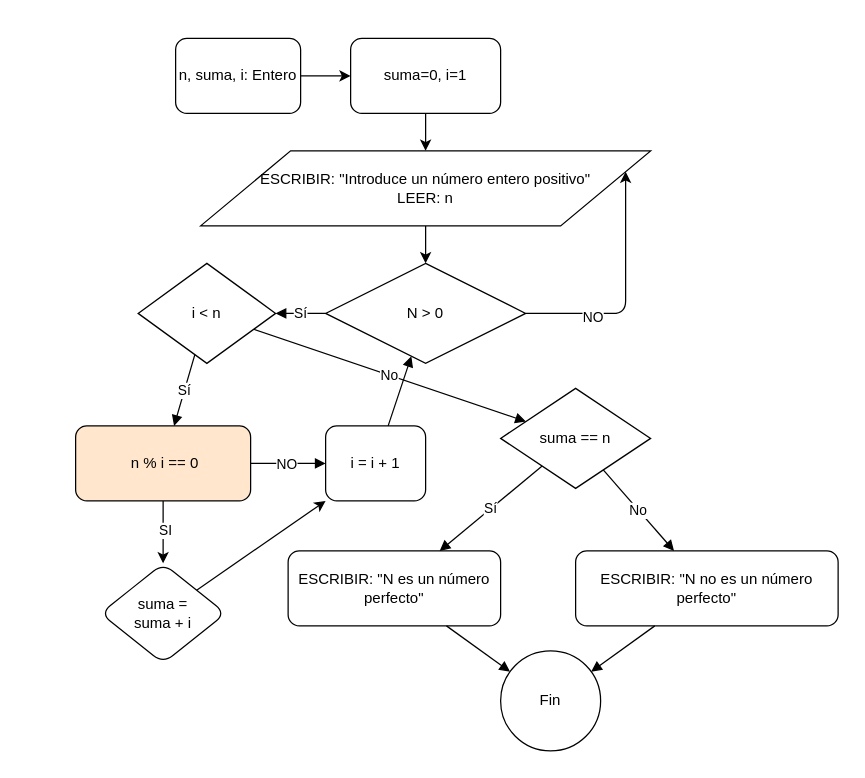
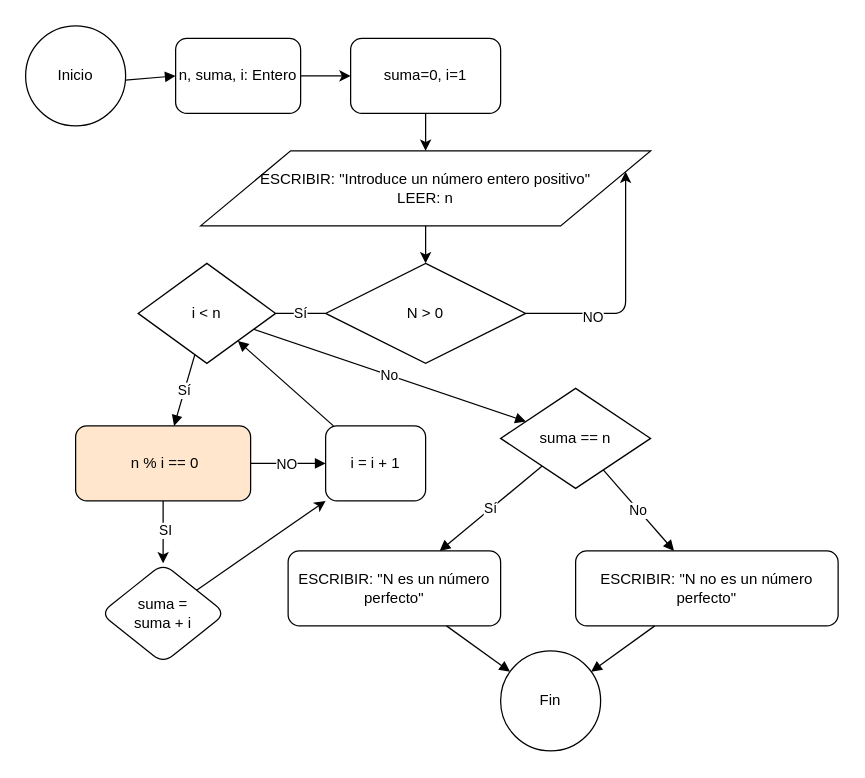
node "Inicio": added
edge "Inicio" -> "n, suma, i: Entero": added
edge "N > 0" -> "i < n": arrowhead block -> none
edge "i = i + 1" -> "N > 0": now "i = i + 1" -> "i < n"
